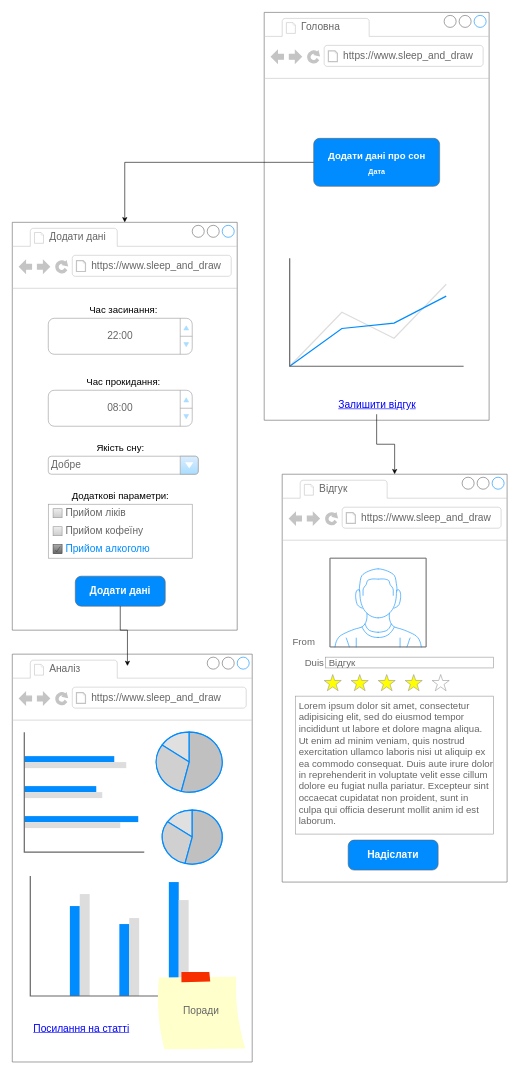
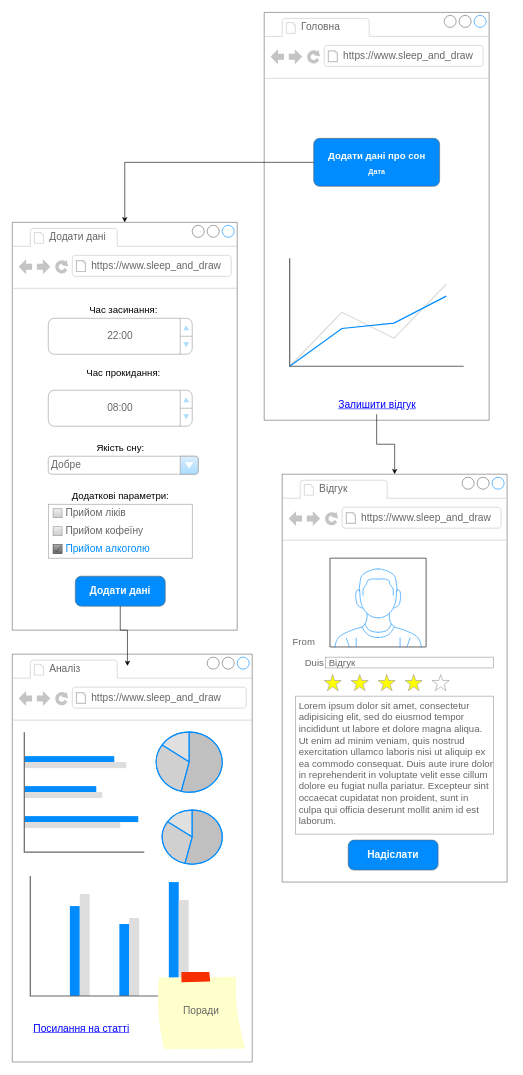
node "Час прокидання:": moved (123, 381) -> (123, 372)
